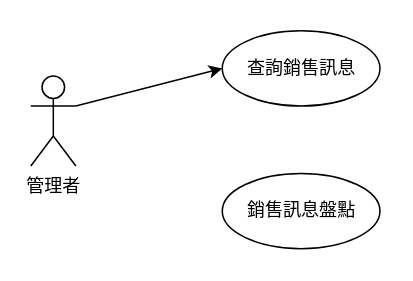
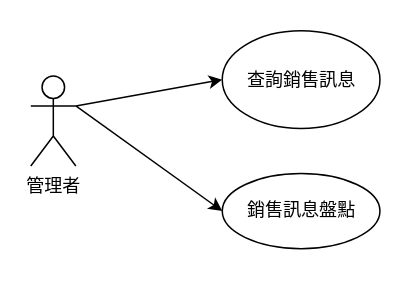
node "查詢銷售訊息": size 158x75 -> 158x98
edge "管理者" -> "銷售訊息盤點": added
